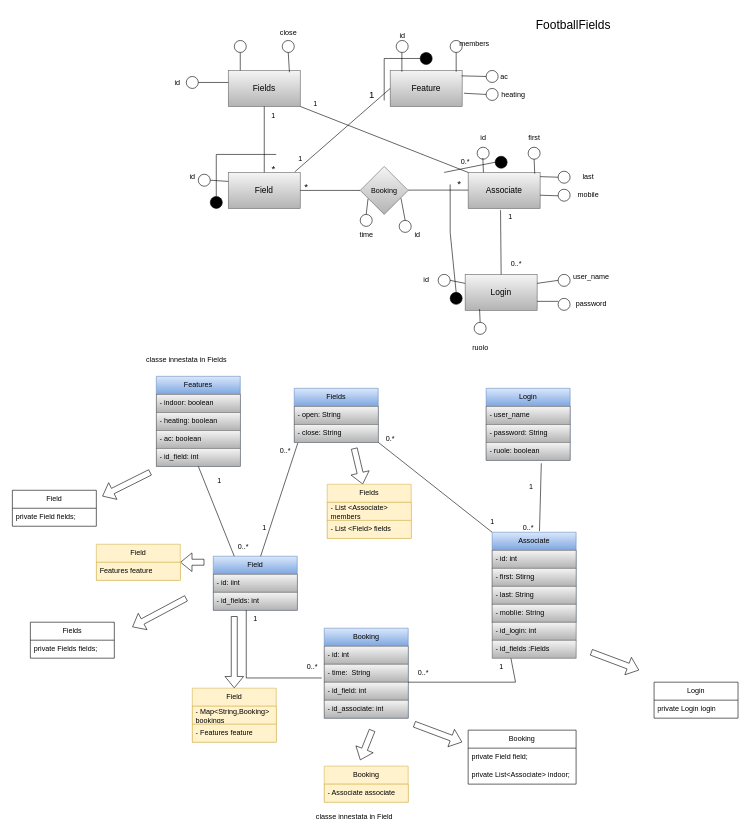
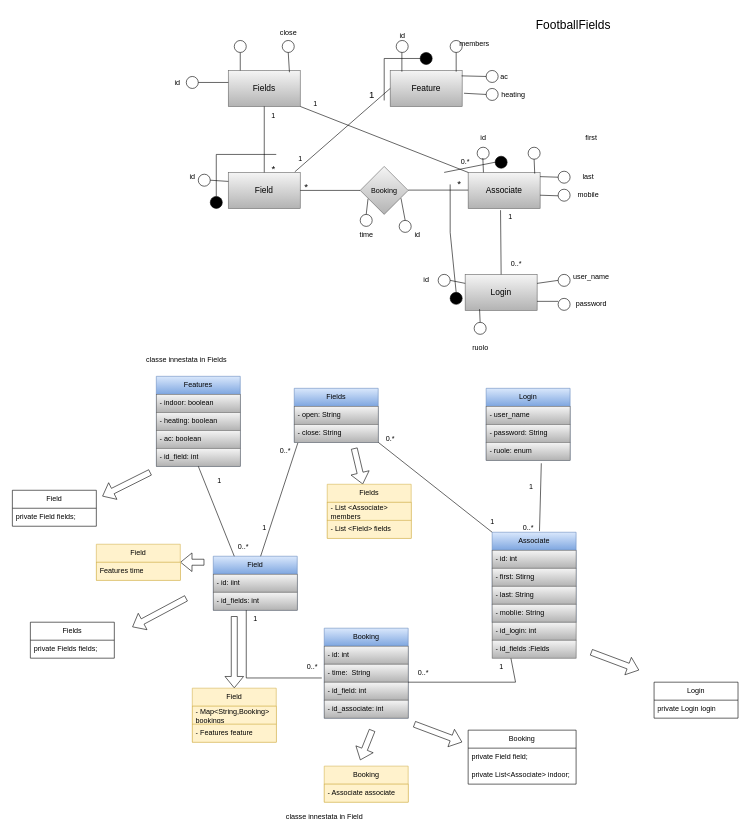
node "first": moved (534, 138) -> (591, 138)
node "- ruole: boolean": label "- ruole: boolean" -> "- ruole: enum"
node "Features feature": label "Features feature" -> "Features time"
node "classe innestata in Field": moved (354, 818) -> (324, 818)
